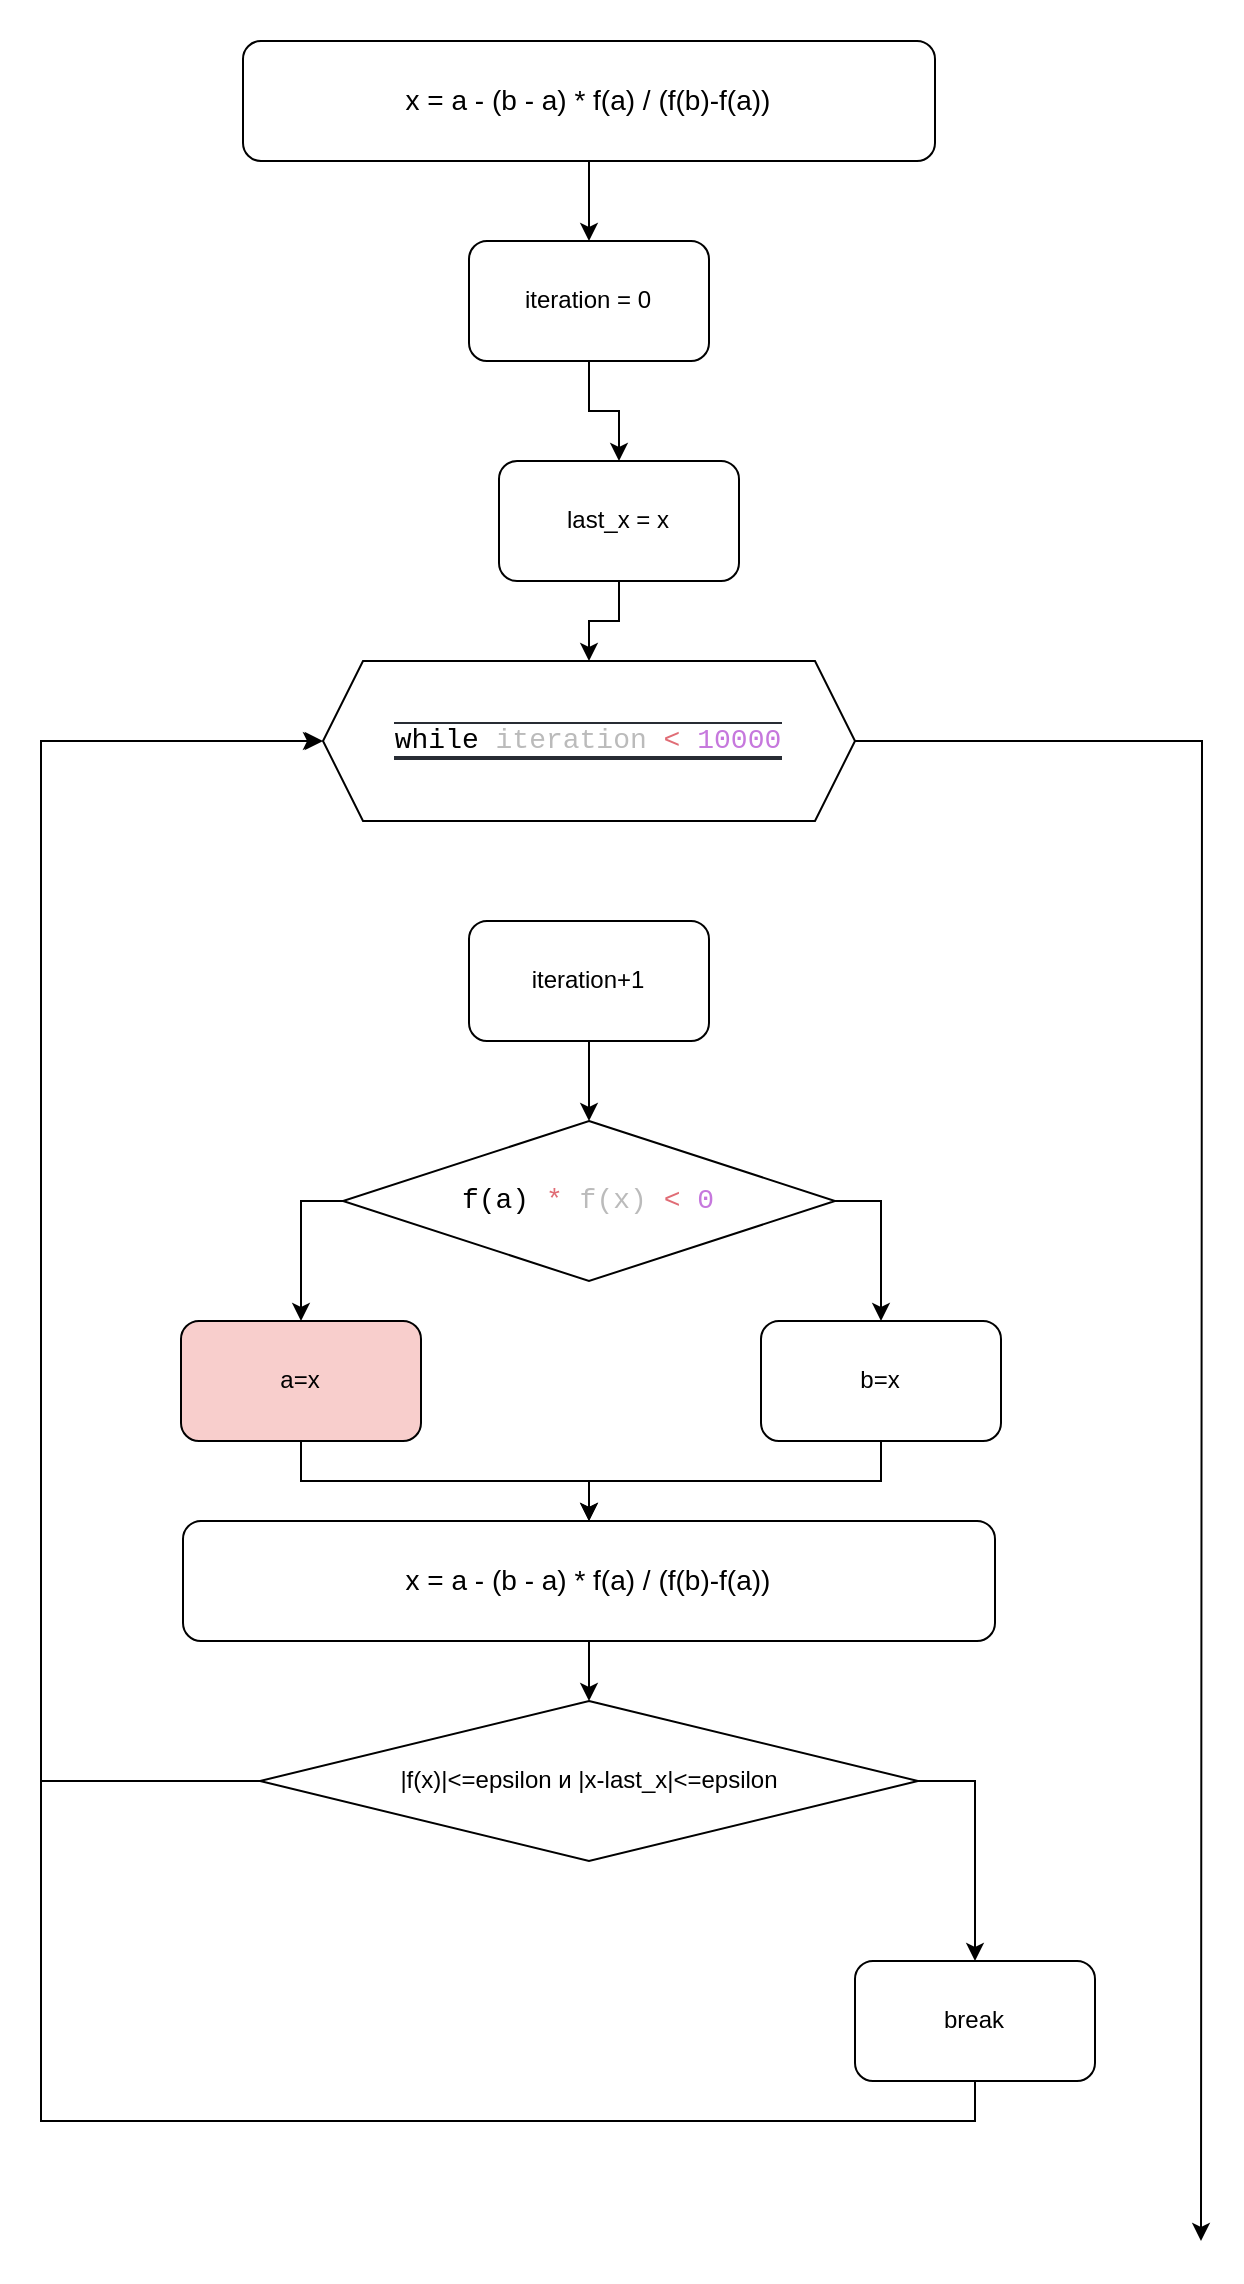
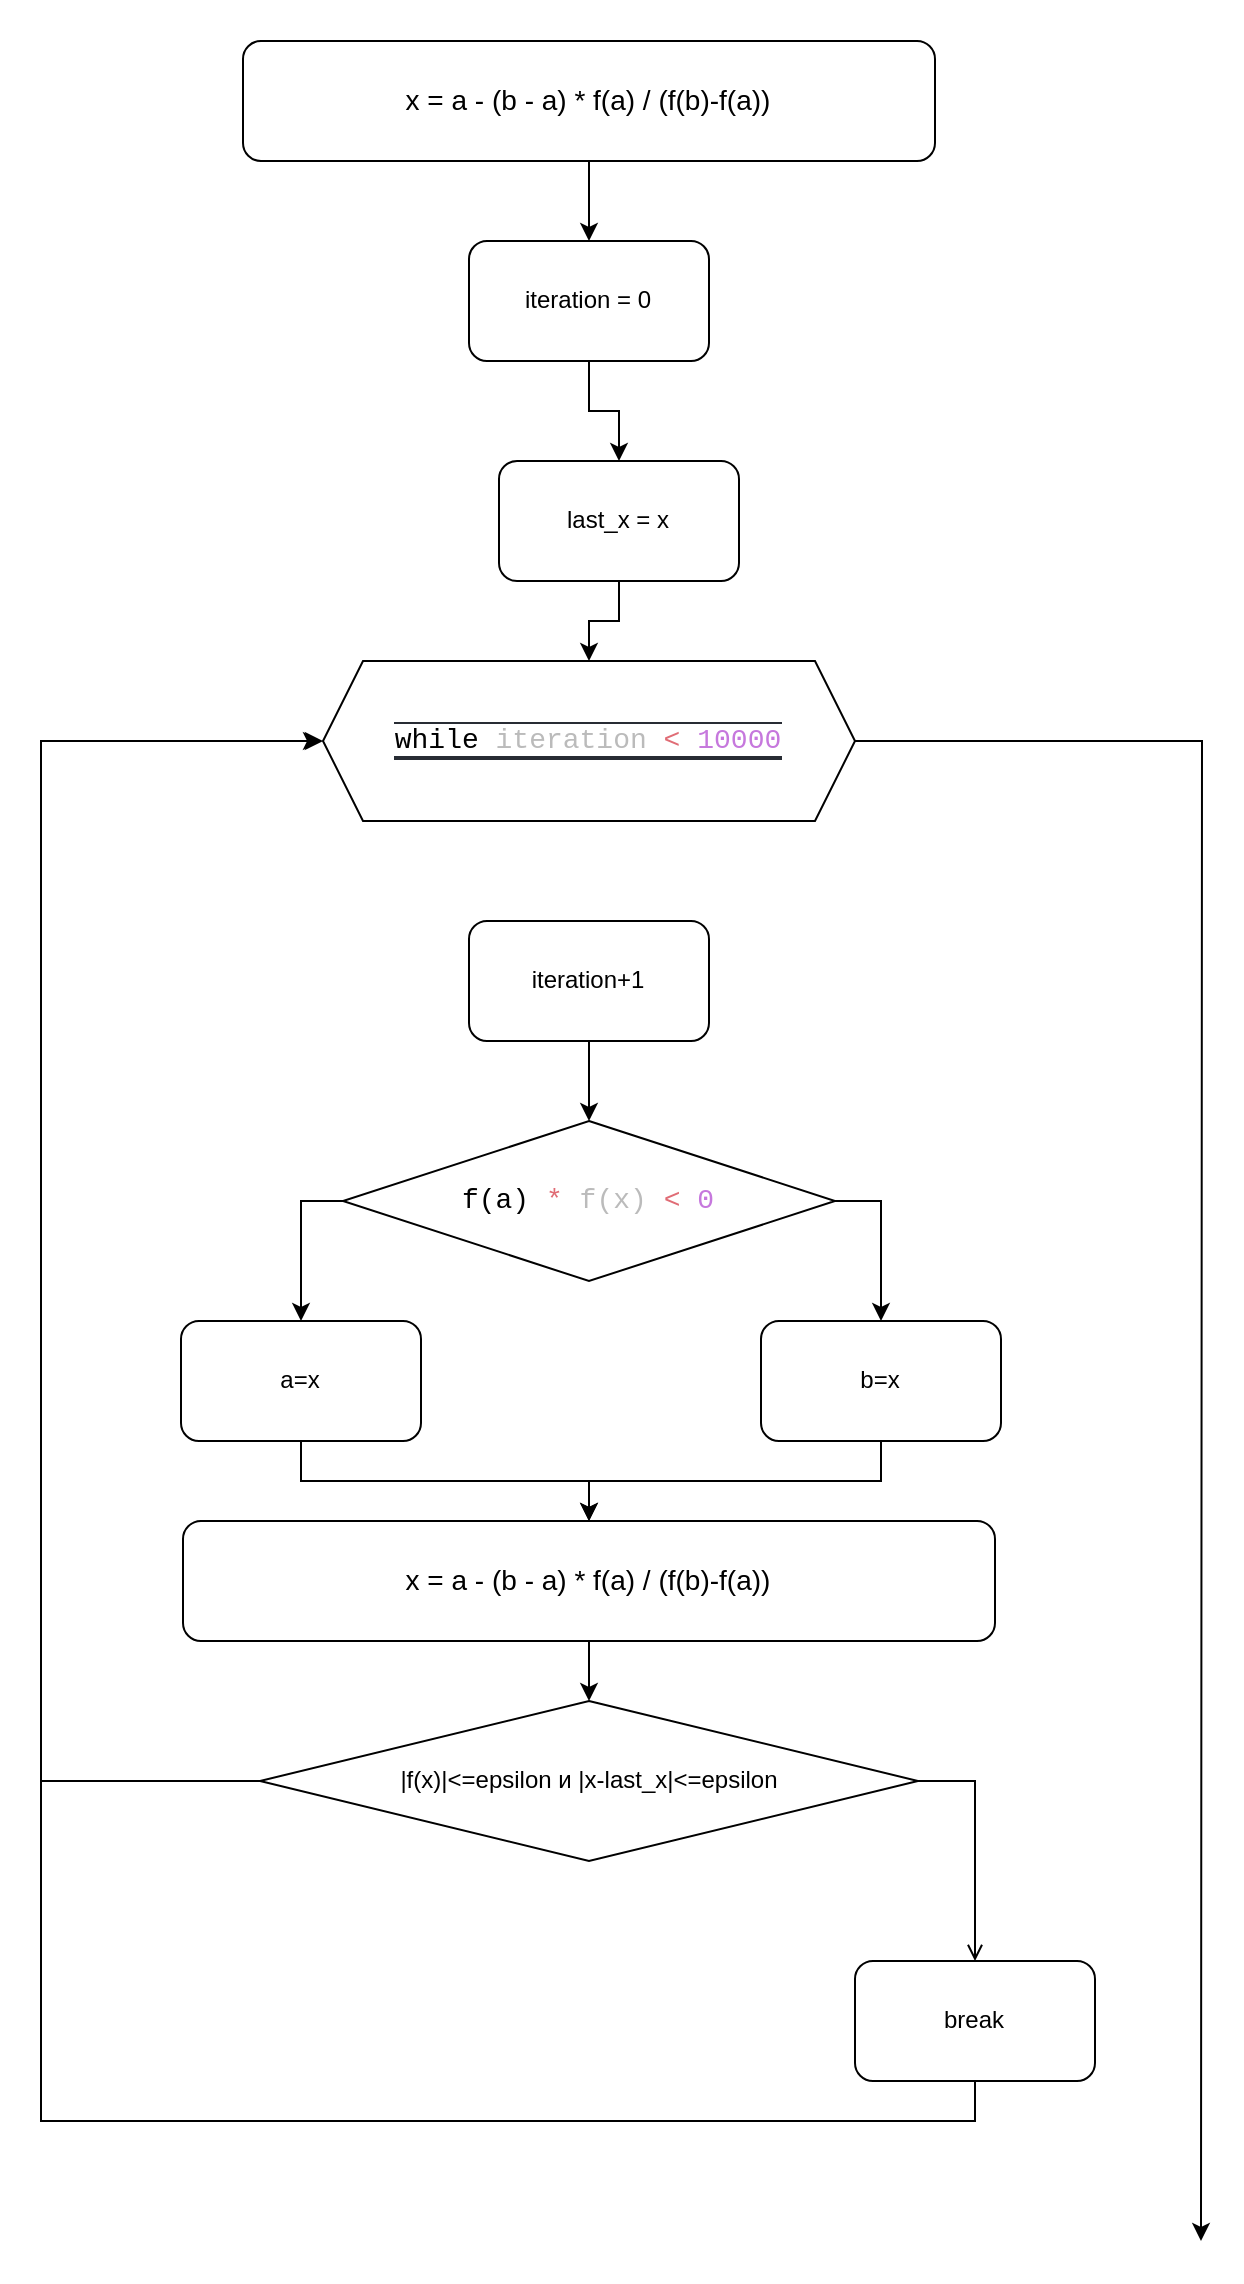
node "a=x": fillcolor #f8cecc -> #ffffff
edge "|f(x)|<=epsilon и |x-last_x|<=epsilon" -> "break": arrowhead classic -> open
